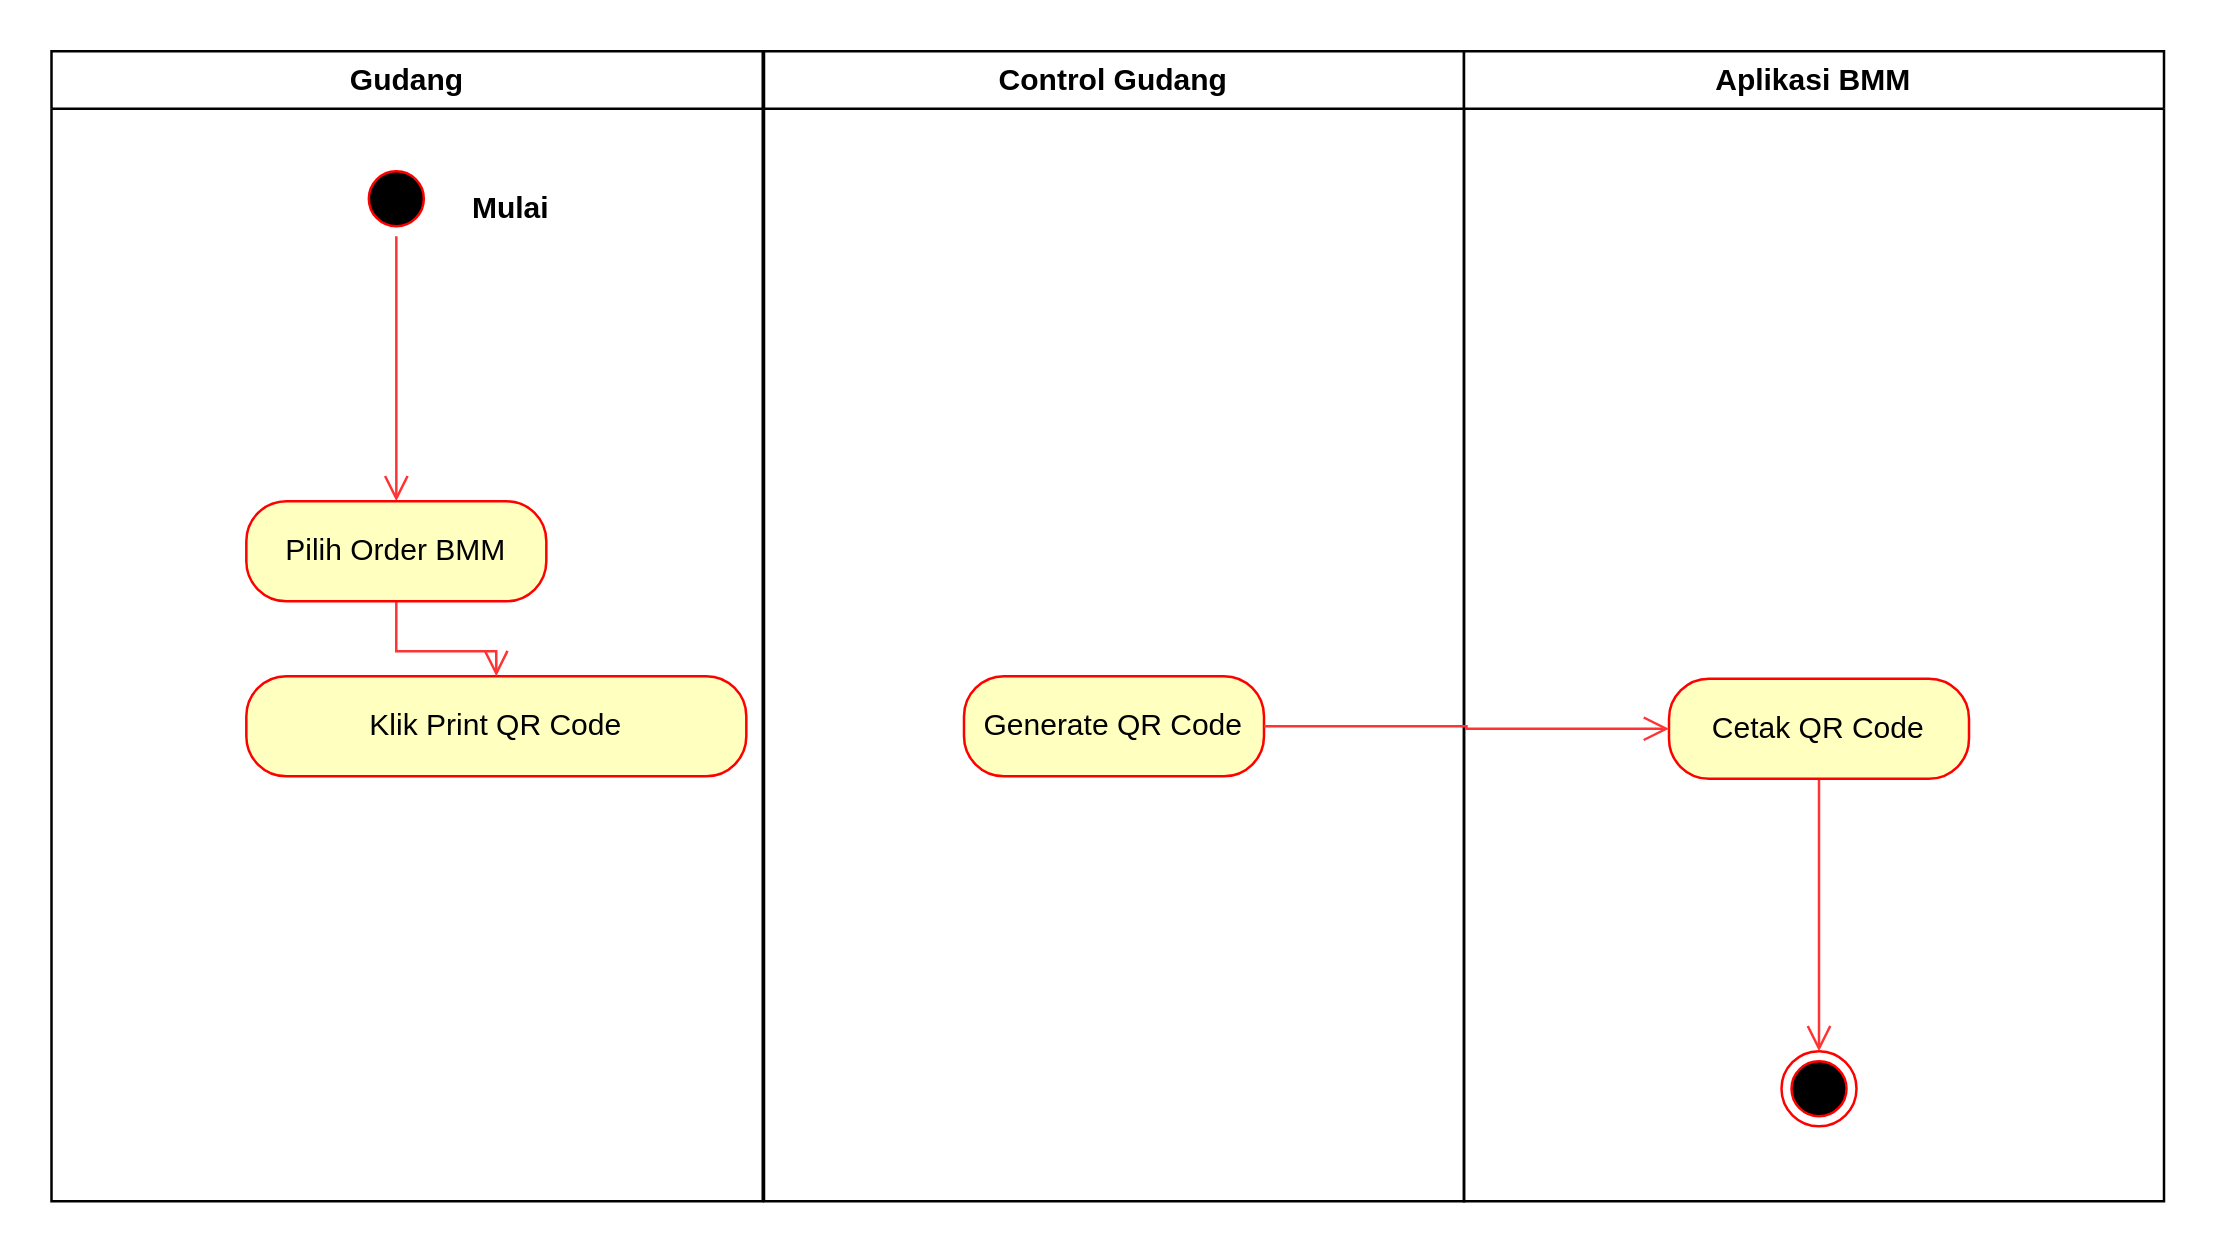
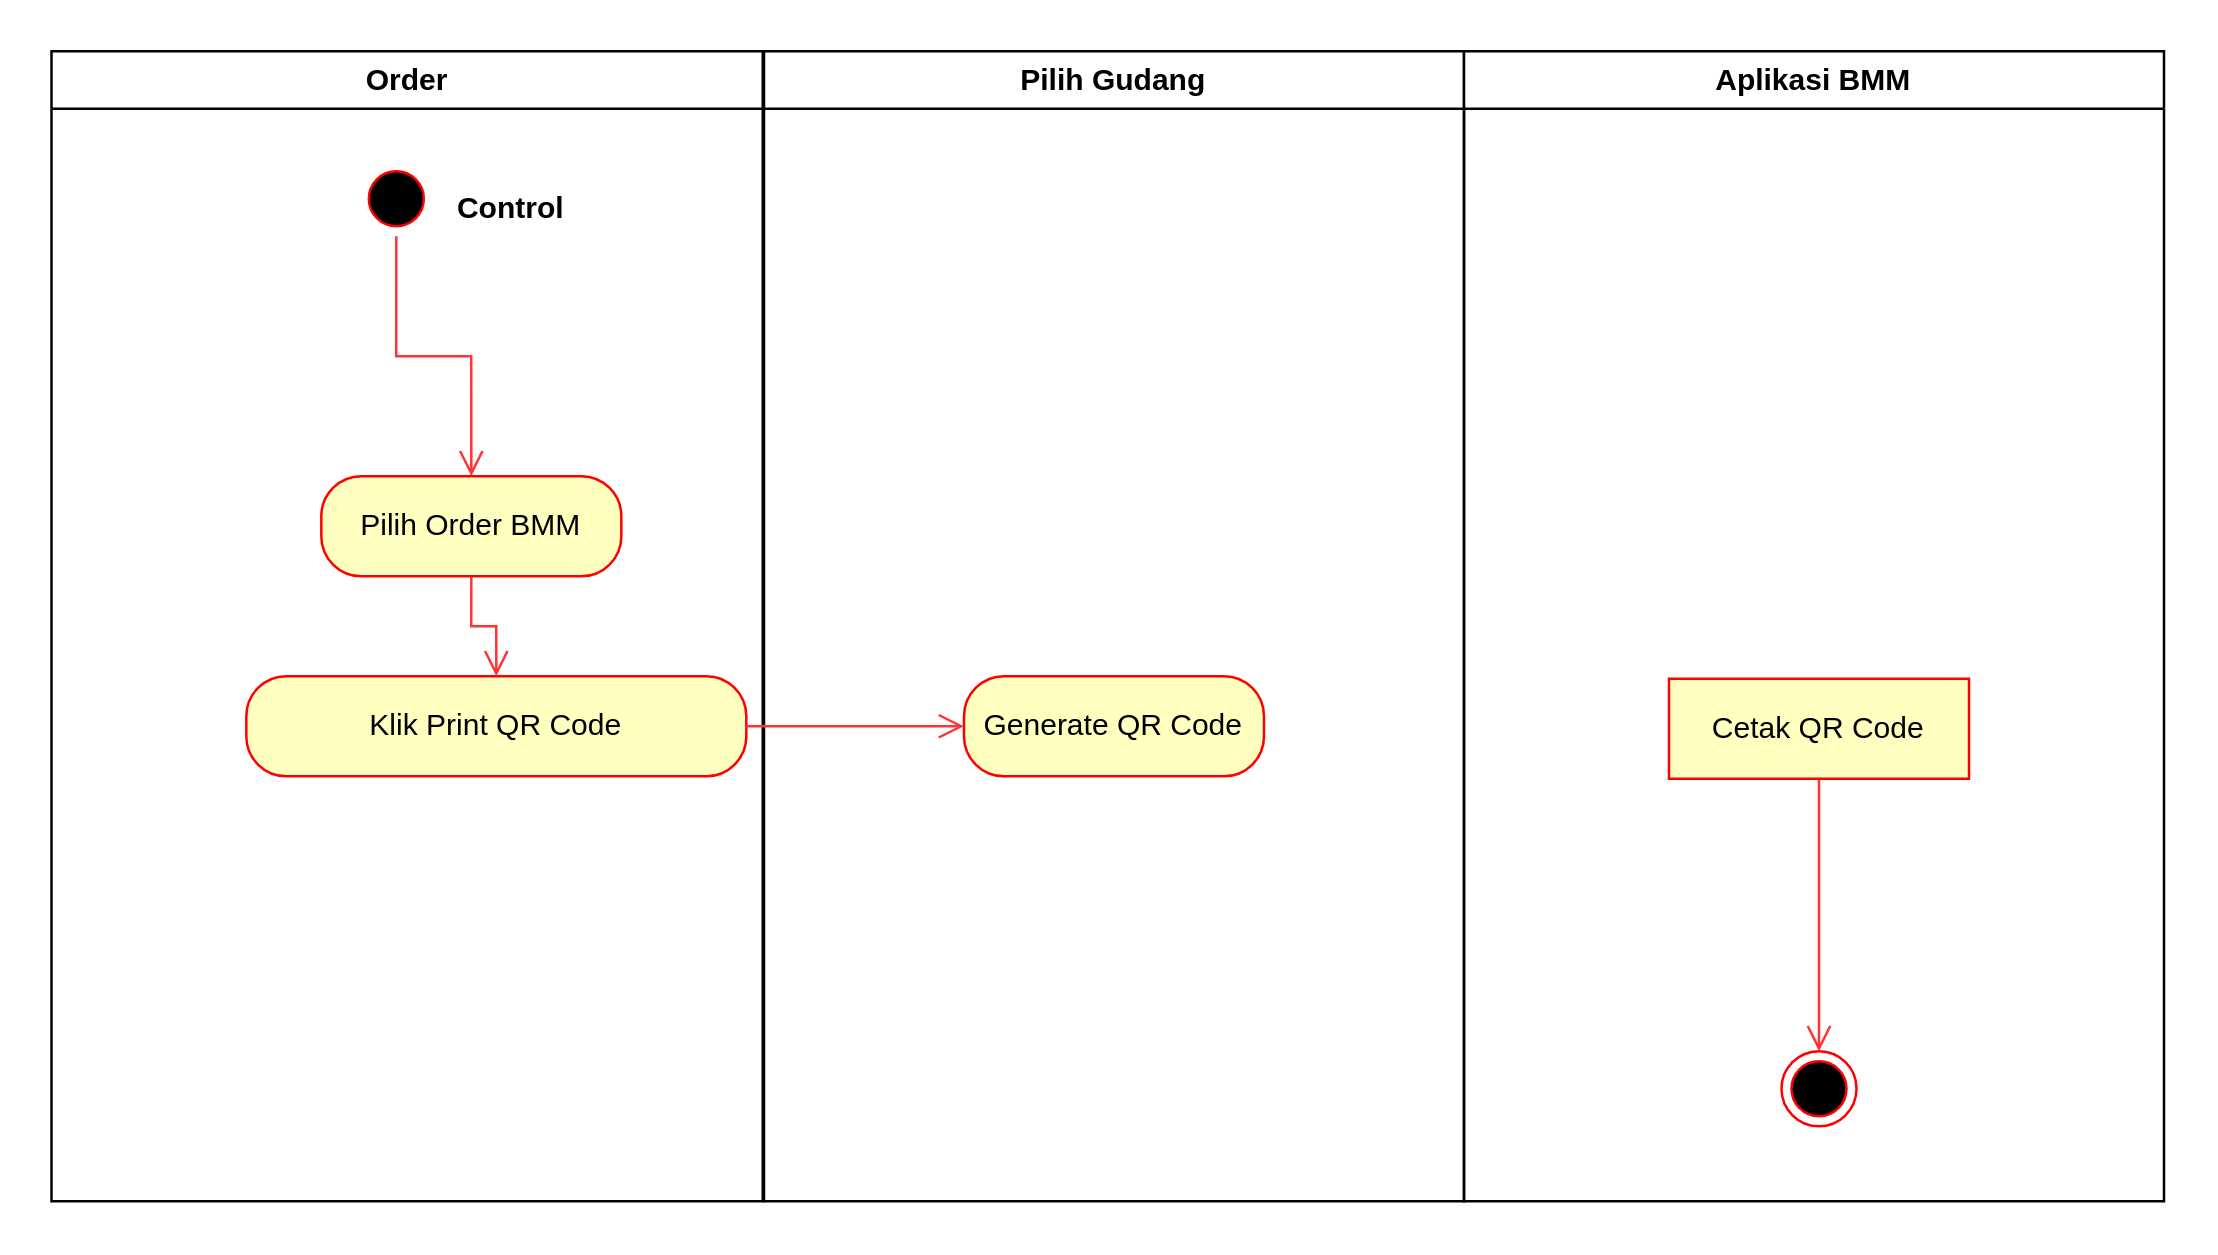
node "Gudang": label "Gudang" -> "Order"
node "Control Gudang": label "Control Gudang" -> "Pilih Gudang"
node "Mulai": label "Mulai" -> "Control"
node "Pilih Order BMM": moved (396, 551) -> (471, 526)
edge "Klik Print QR Code" -> "Generate QR Code": added
edge "Generate QR Code" -> "Cetak QR Code": removed
node "Cetak QR Code": shape rounded rectangle -> rectangle
